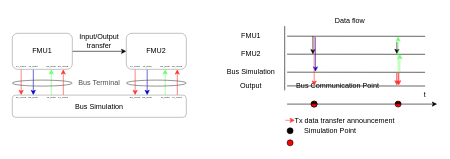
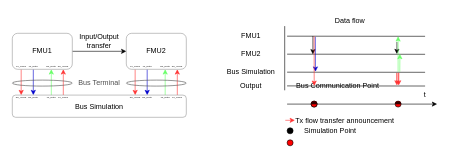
node "Tx data transfer announcement": label "Tx data transfer announcement" -> "Tx flow transfer announcement"
